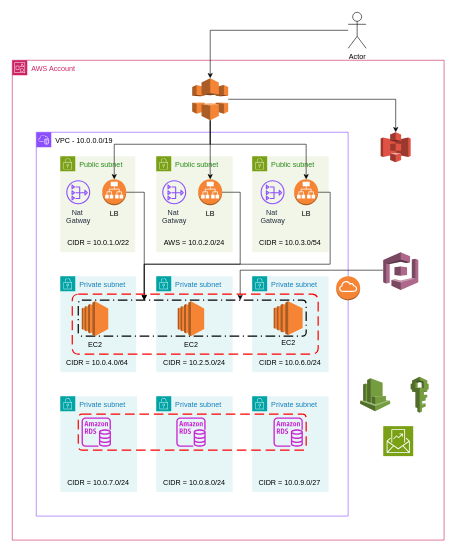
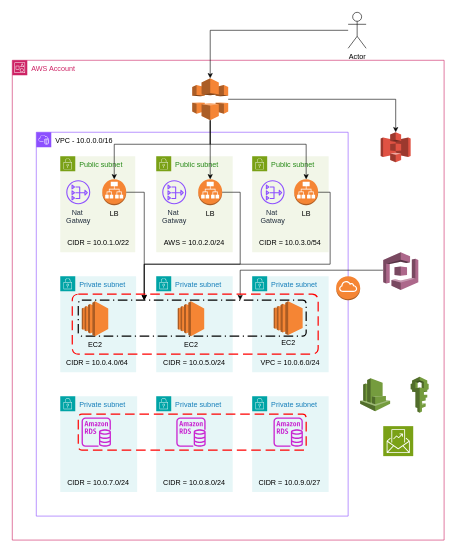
node "VPC - 10.0.0.0/19": label "VPC - 10.0.0.0/19" -> "VPC - 10.0.0.0/16"
node "CIDR = 10.2.5.0/24": label "CIDR = 10.2.5.0/24" -> "CIDR = 10.0.5.0/24"
node "CIDR = 10.0.6.0/24": label "CIDR = 10.0.6.0/24" -> "VPC = 10.0.6.0/24"
